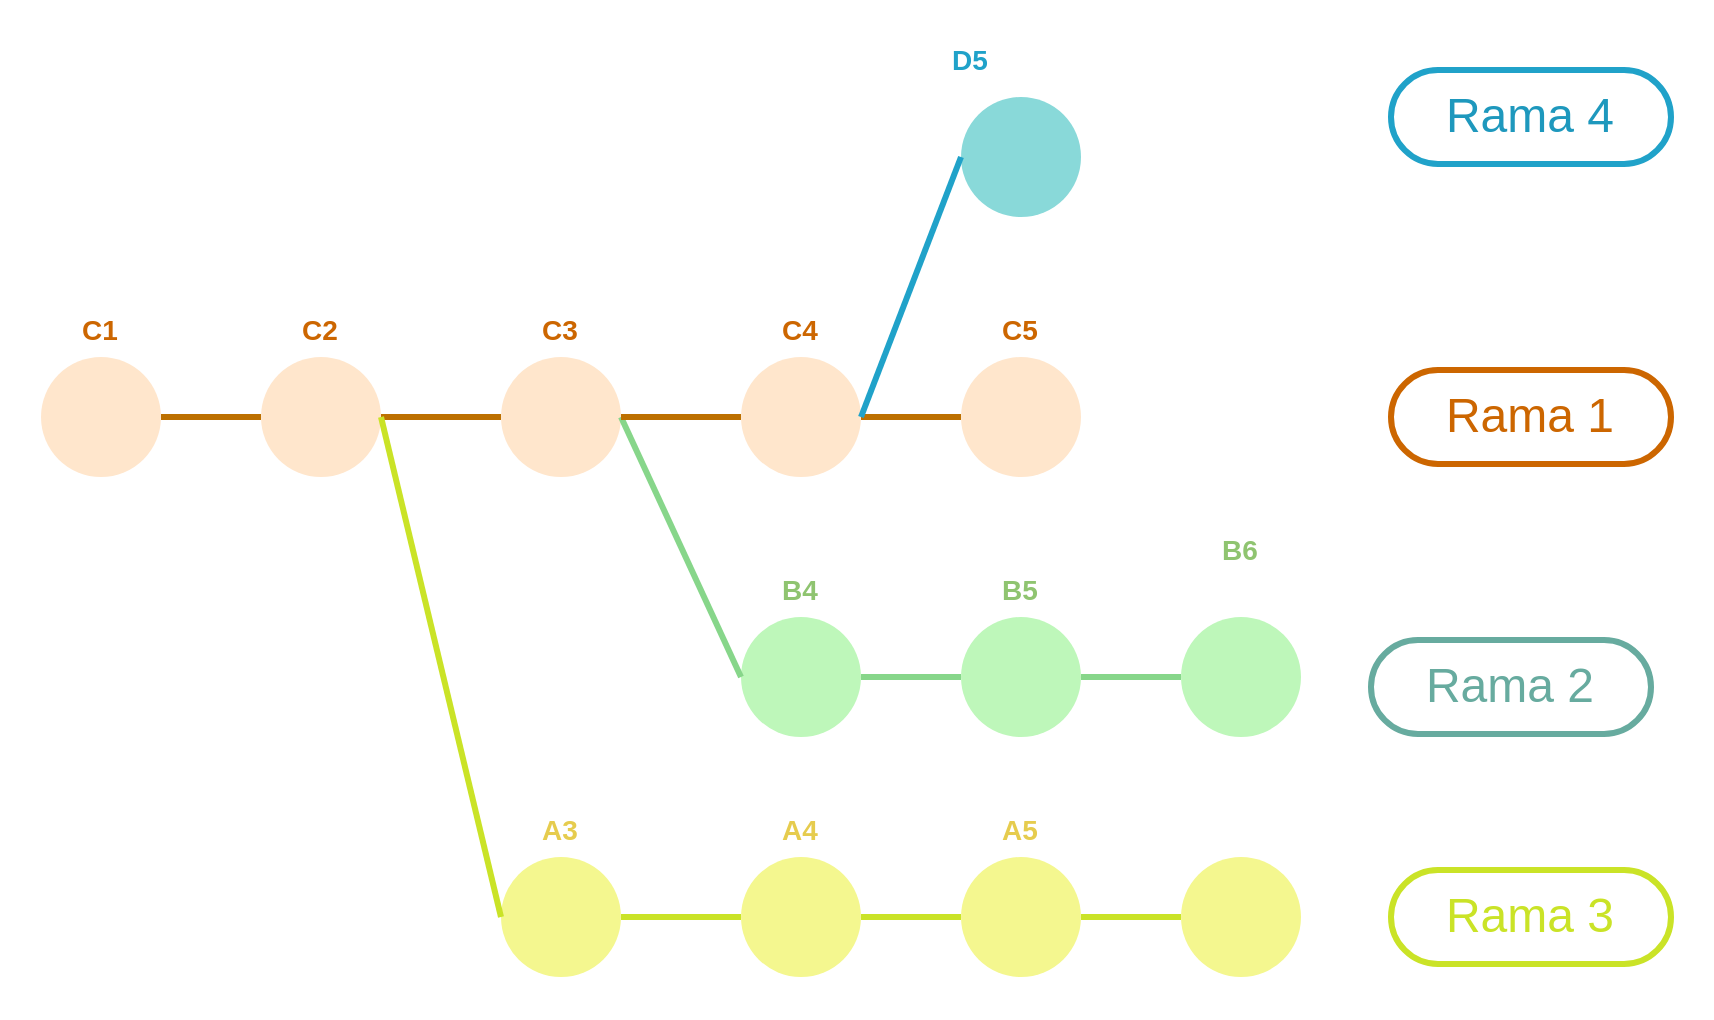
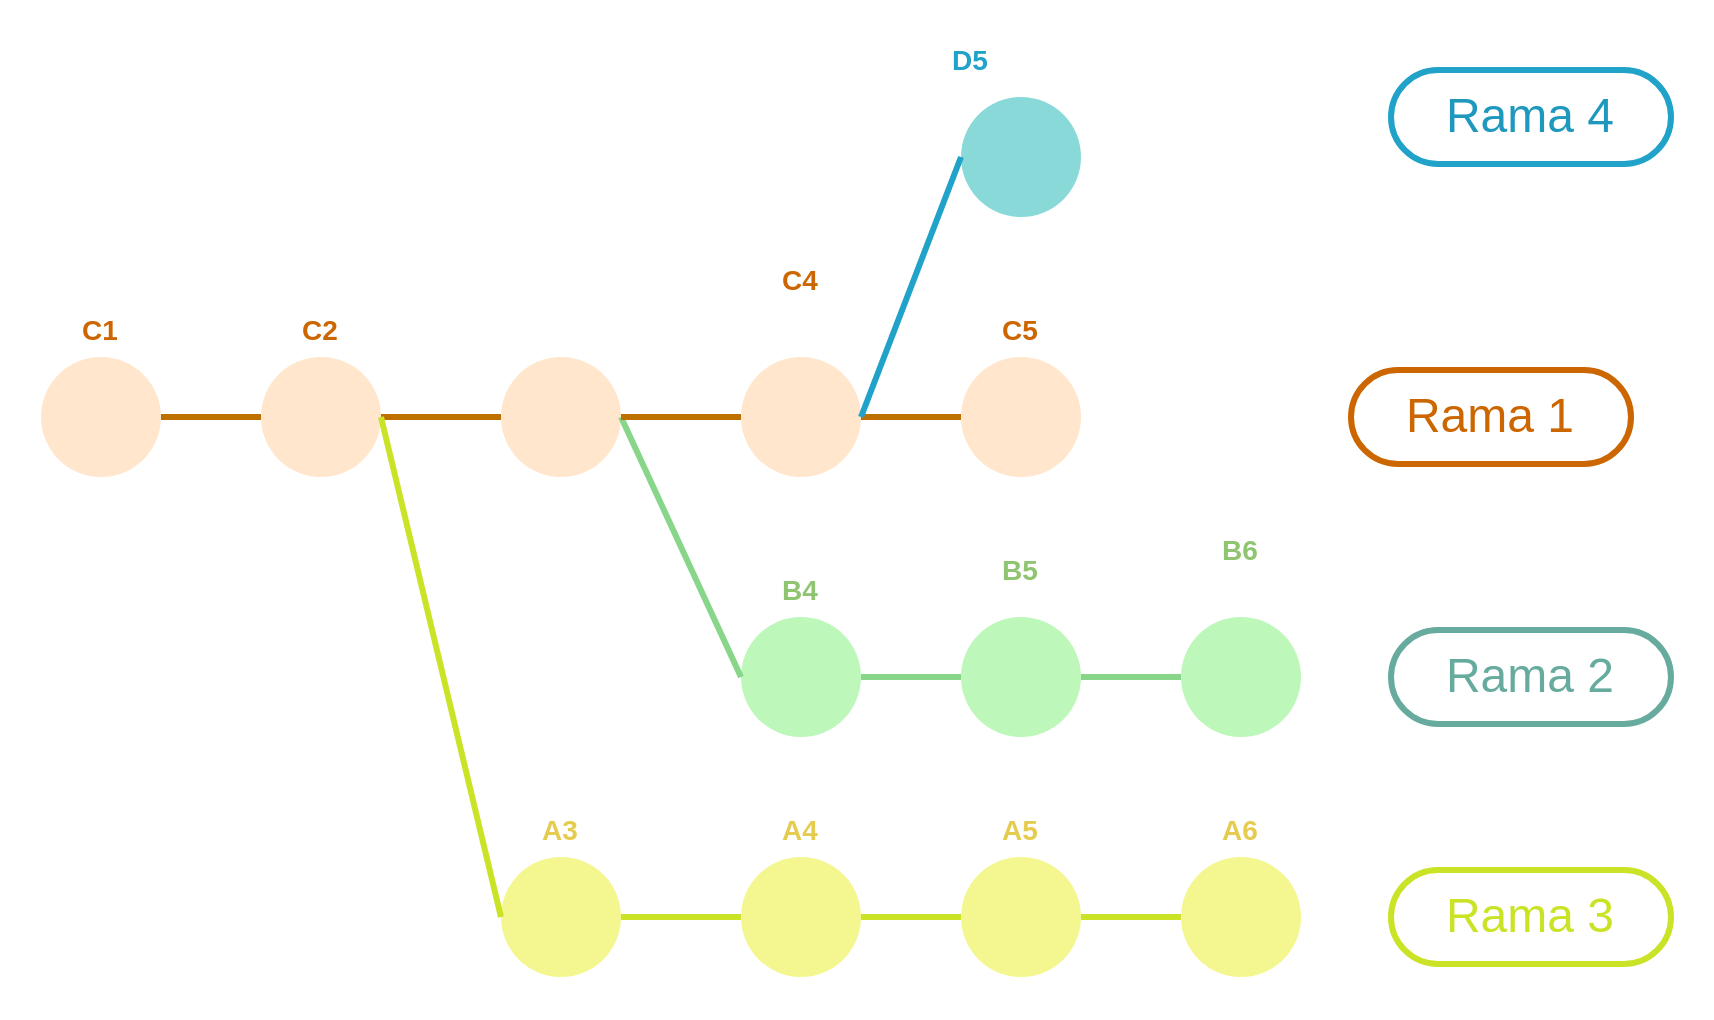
node "C3": removed
node "C4": moved (801, 331) -> (801, 281)
node "Rama 1": moved (1531, 417) -> (1491, 417)
node "B5": moved (1021, 591) -> (1021, 571)
node "Rama 2": moved (1511, 687) -> (1531, 677)
node "A6": added
